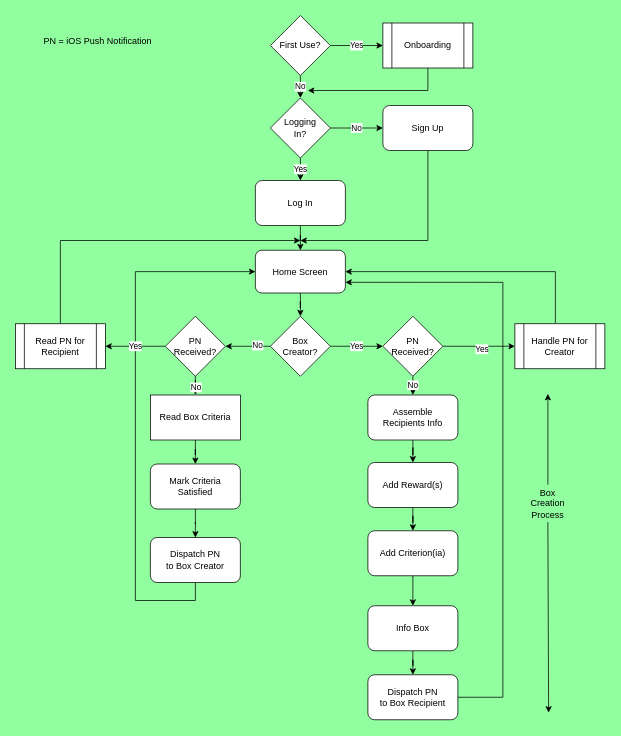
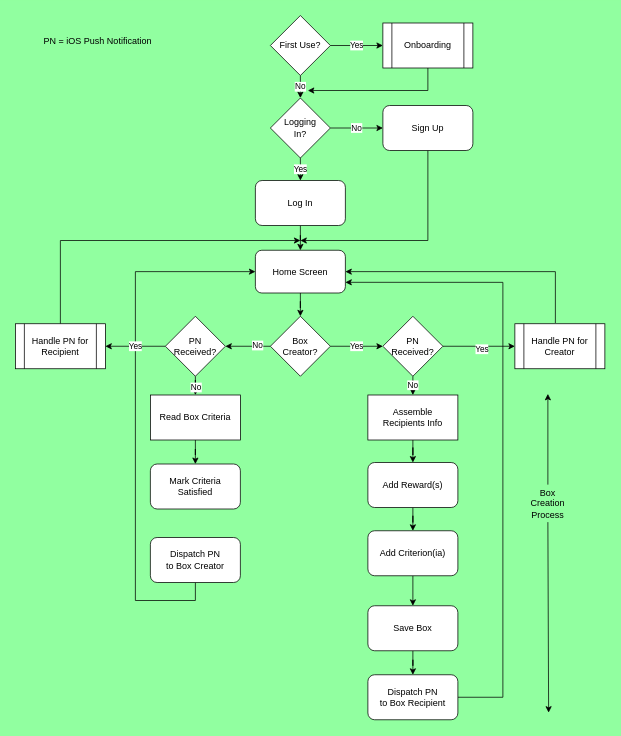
node "Read PN for Recipient": label "Read PN for Recipient" -> "Handle PN for Recipient"
node "Assemble Recipients Info": shape rounded rectangle -> rectangle
edge "Mark Criteria Satisfied" -> "Dispatch PN to Box Creator": removed
node "Info Box": label "Info Box" -> "Save Box"
